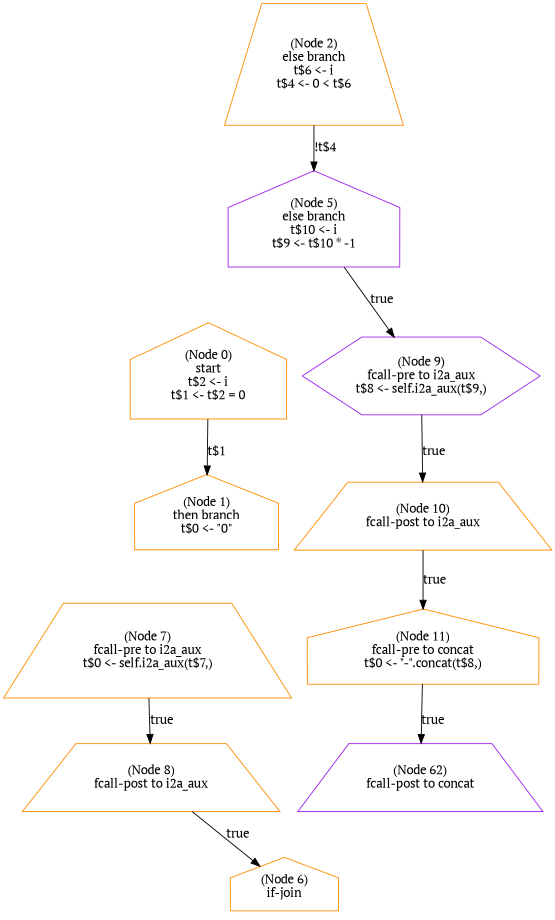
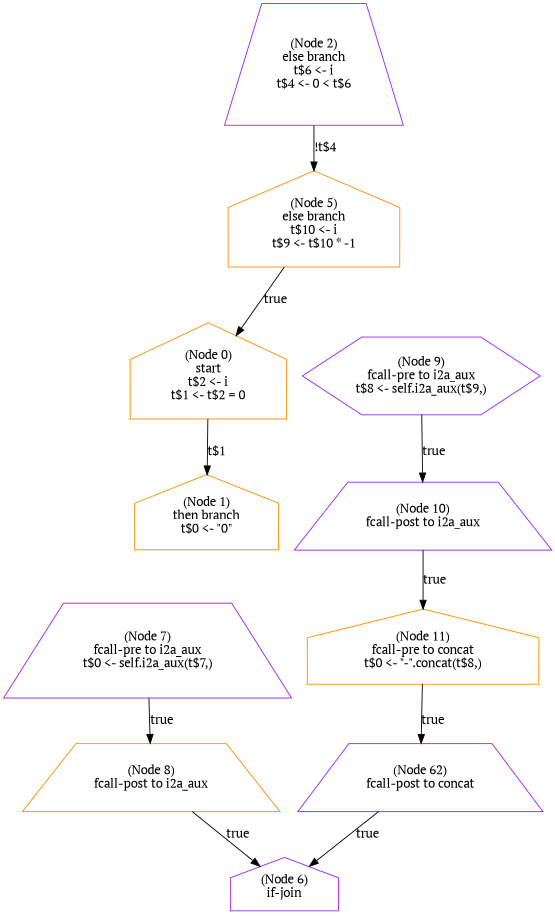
node "(Node 2) else branch t$6 <- i t$4 <- 0 < t$6": color darkorange -> purple
node "(Node 5) else branch t$10 <- i t$9 <- t$10 * -1": color purple -> darkorange
edge "(Node 5) else branch t$10 <- i t$9 <- t$10 * -1" -> "(Node 9) fcall-pre to i2a_aux t$8 <- self.i2a_aux(t$9,)": now "(Node 5) else branch t$10 <- i t$9 <- t$10 * -1" -> "(Node 0) start t$2 <- i t$1 <- t$2 = 0"
node "(Node 10) fcall-post to i2a_aux": color darkorange -> purple
node "(Node 7) fcall-pre to i2a_aux t$0 <- self.i2a_aux(t$7,)": color darkorange -> purple
edge "(Node 62) fcall-post to concat" -> "(Node 6) if-join": added, label "true"
node "(Node 6) if-join": color darkorange -> purple
